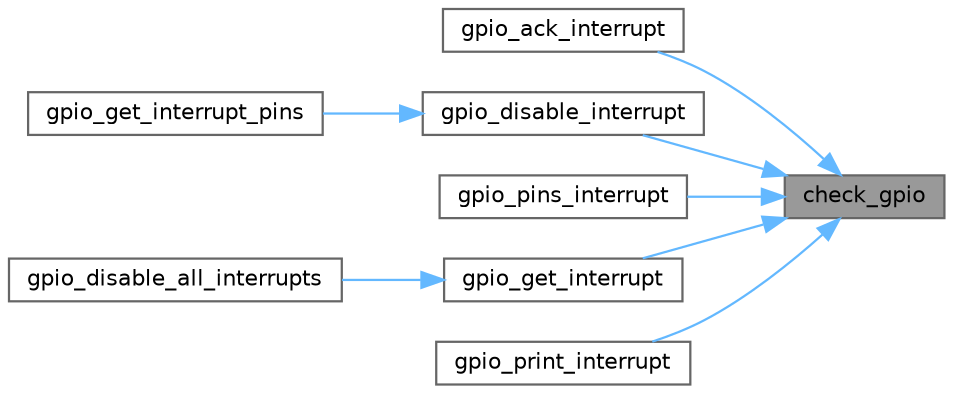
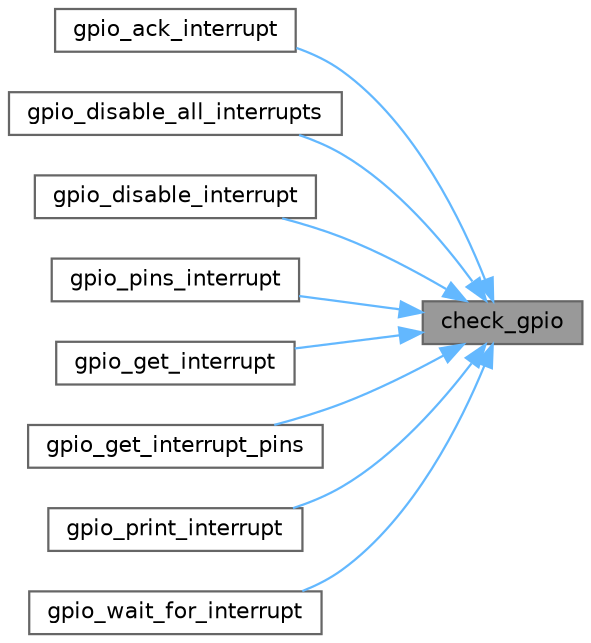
edge "gpio_get_interrupt_pins" -> "gpio_disable_interrupt": now "gpio_get_interrupt_pins" -> "check_gpio"
edge "gpio_disable_all_interrupts" -> "gpio_get_interrupt": now "gpio_disable_all_interrupts" -> "check_gpio"
node "gpio_wait_for_interrupt": added
